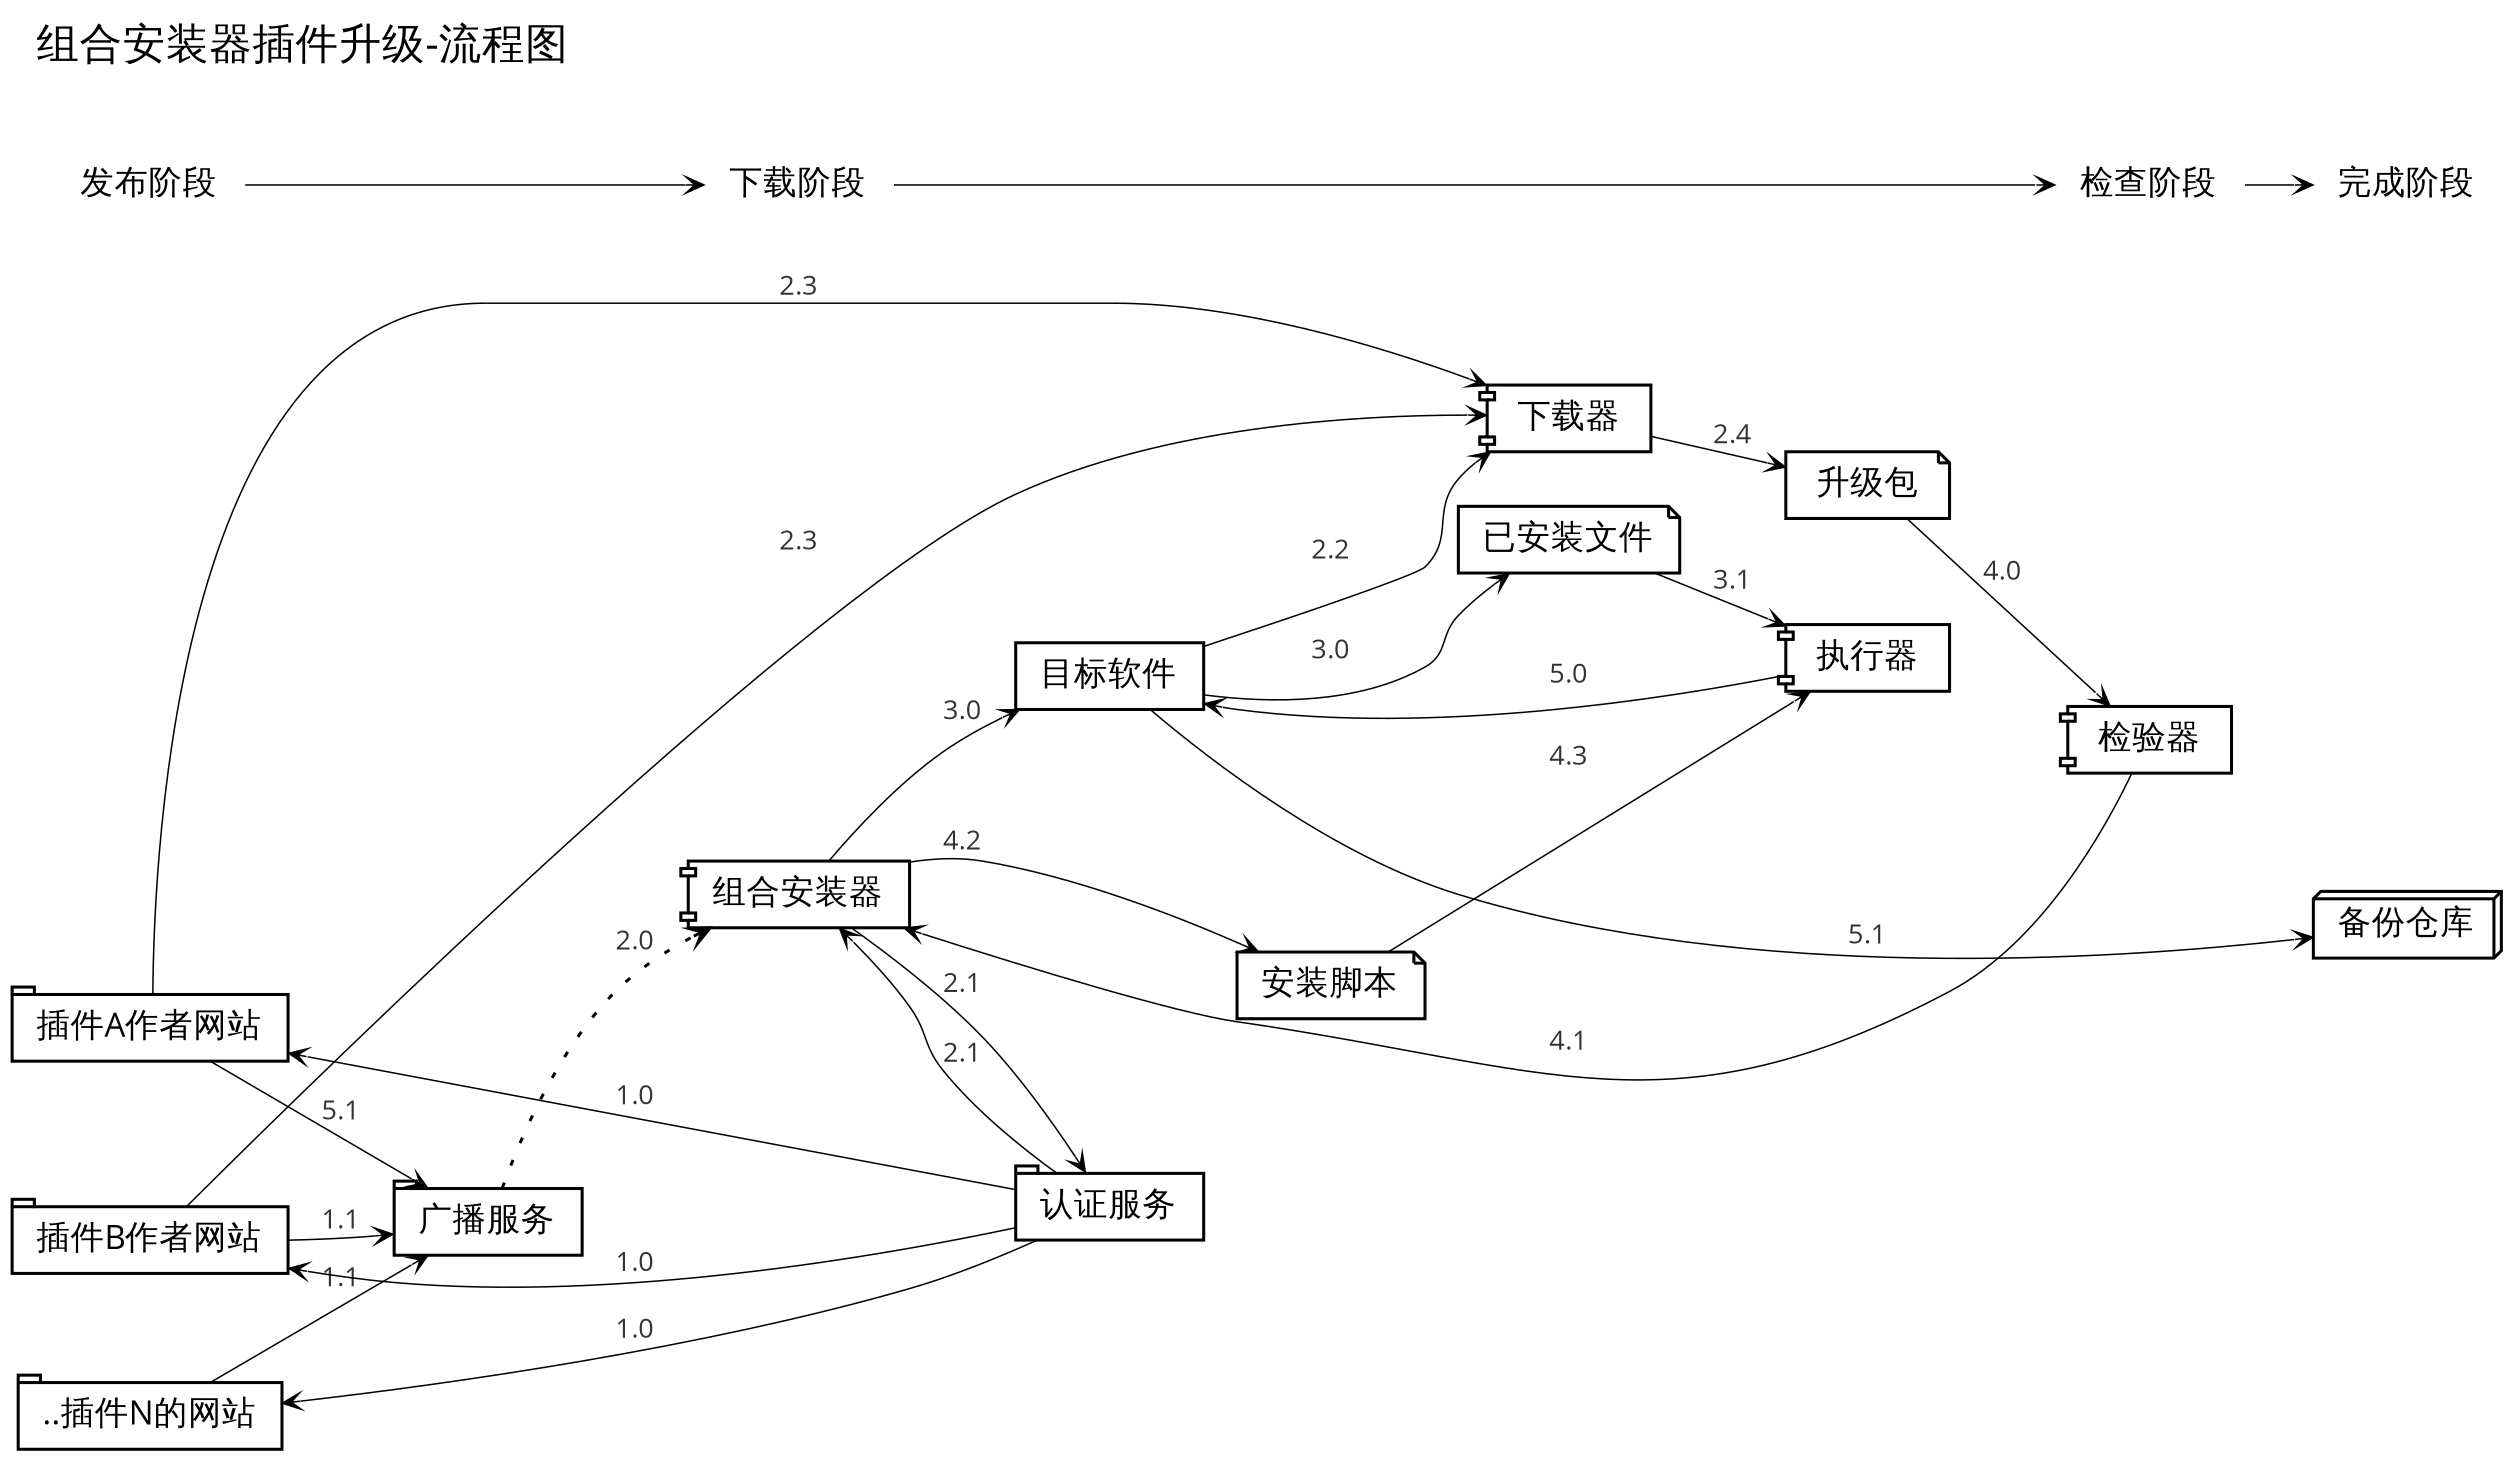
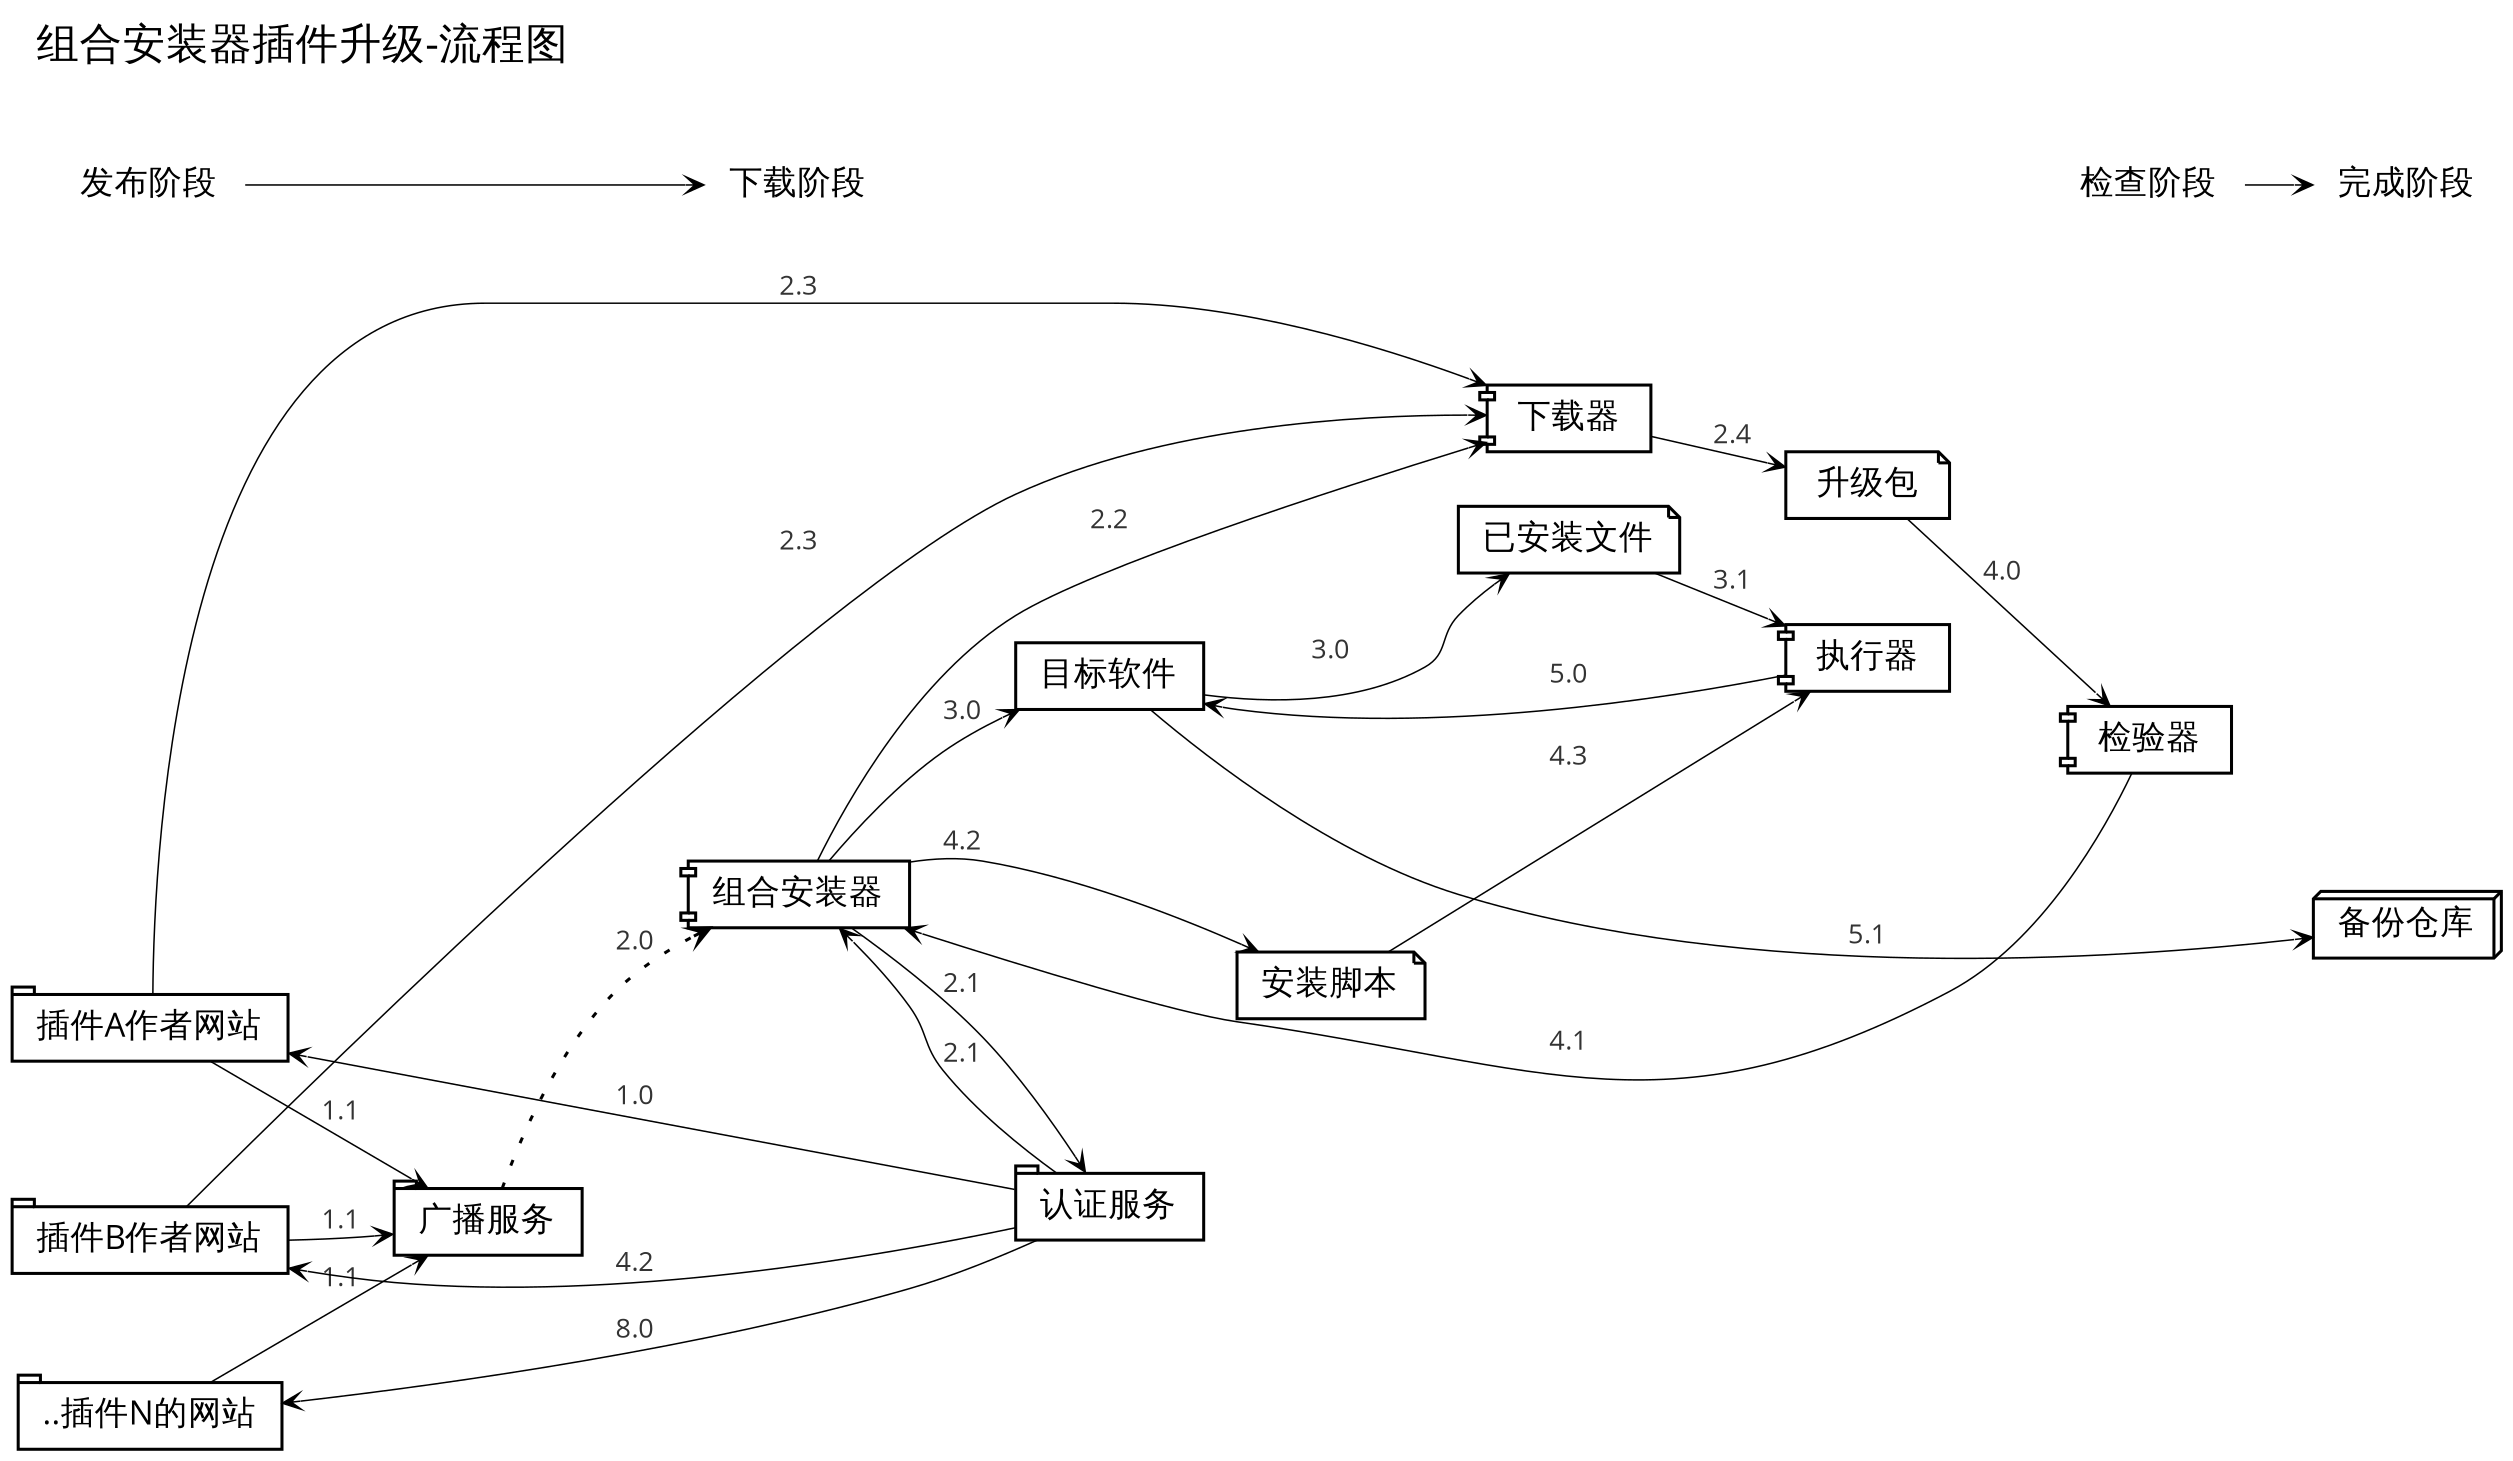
edge "下载阶段" -> "检查阶段": removed
edge "目标软件" -> "下载器": now "组合安装器" -> "下载器"
edge "插件A作者网站" -> "广播服务": label "5.1" -> "1.1"
edge "认证服务" -> "插件B作者网站": label "1.0" -> "4.2"
edge "认证服务" -> "..插件N的网站": label "1.0" -> "8.0"
